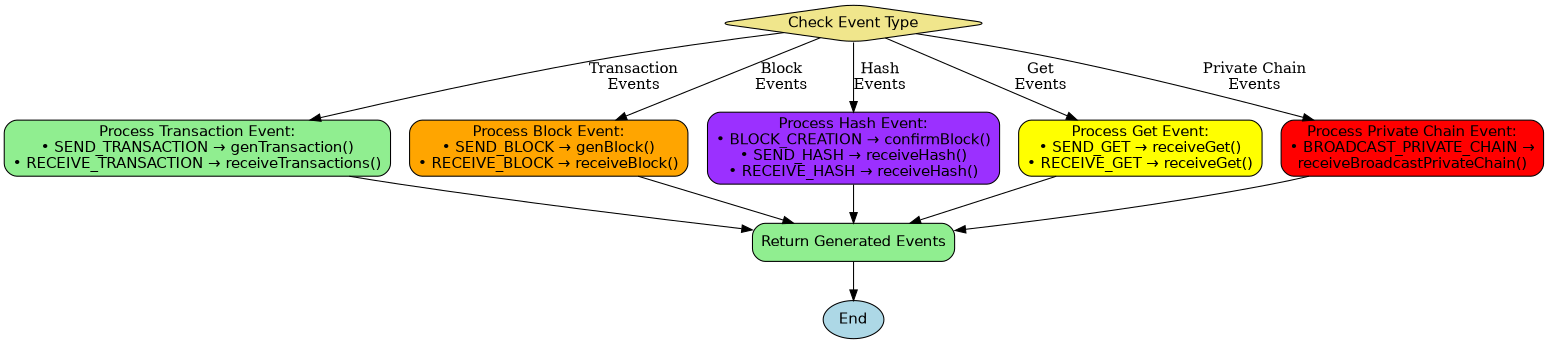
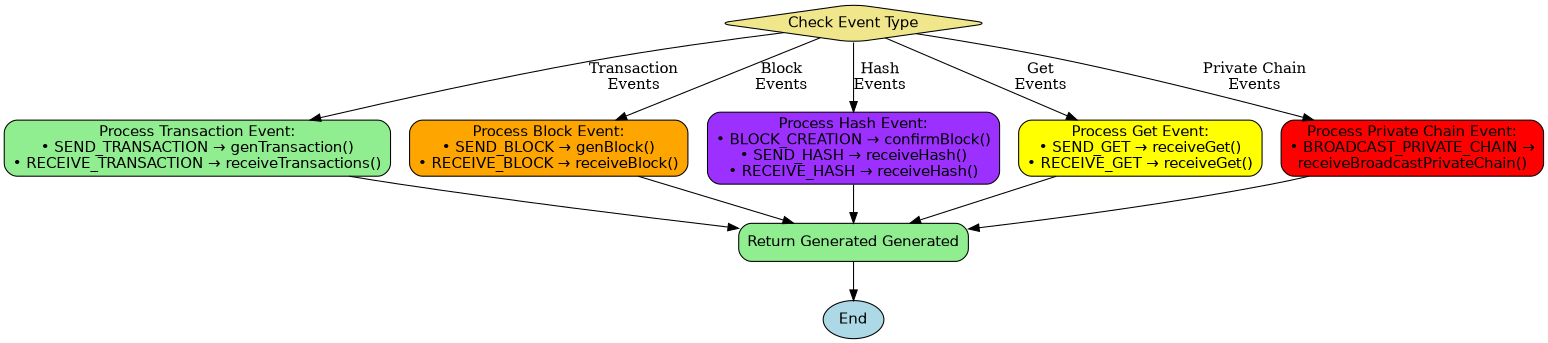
node "Return Generated Events": label "Return Generated Events" -> "Return Generated Generated"
